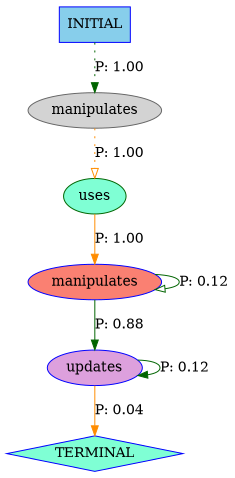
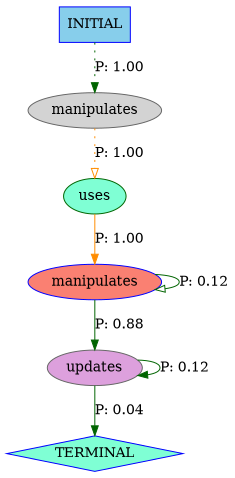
node "updates": color blue -> gray40
edge "updates" -> "TERMINAL": color darkorange -> darkgreen
